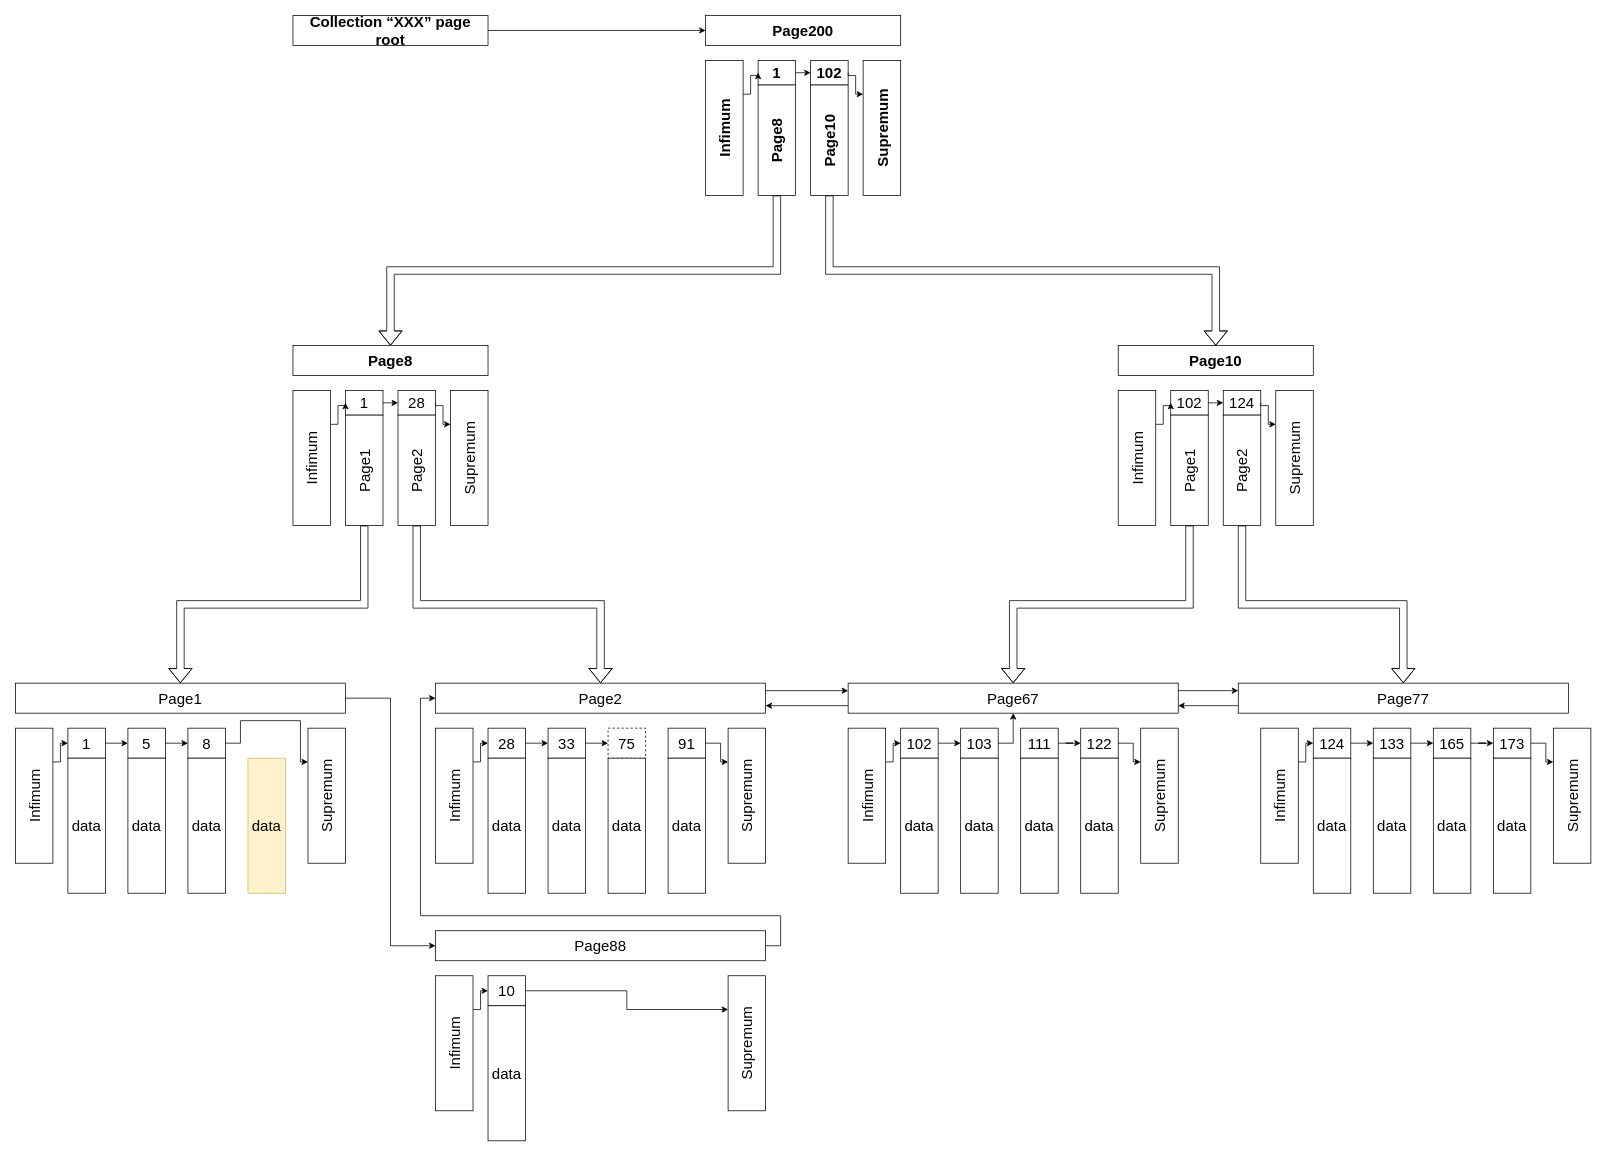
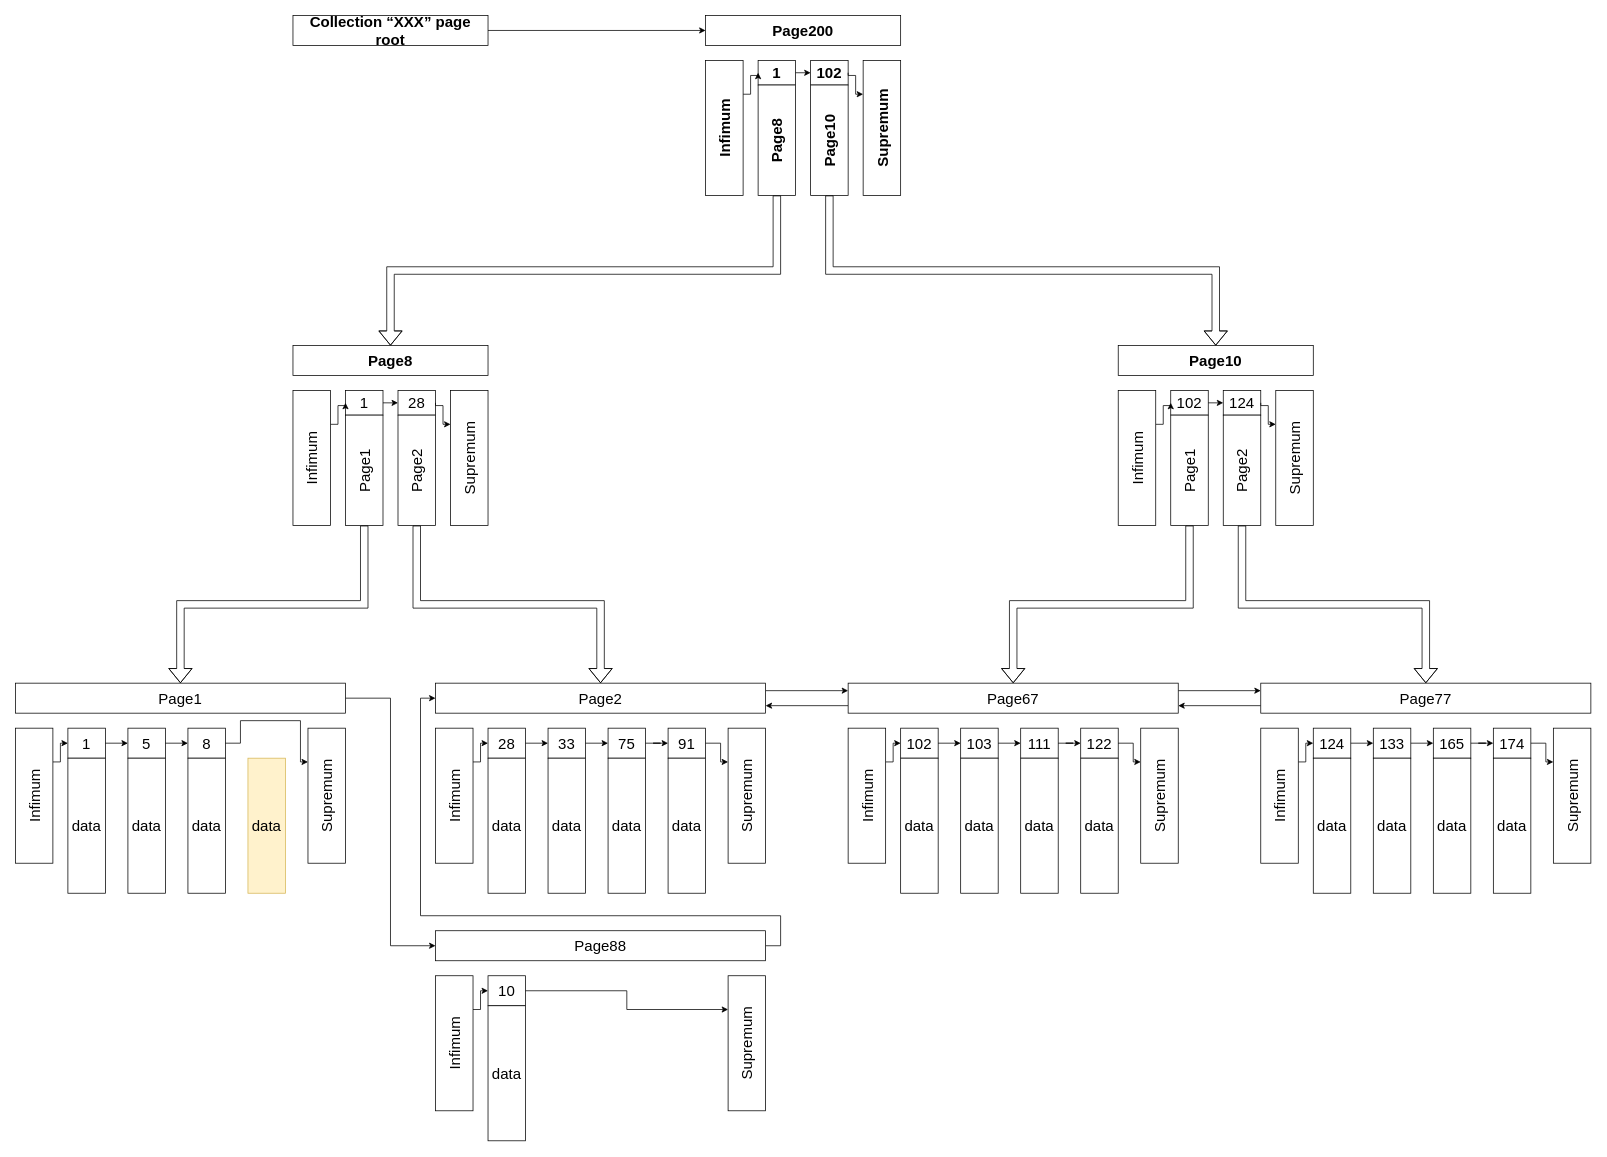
node "Page77": moved (1403, 698) -> (1425, 698)
edge "103" -> "Page67": now "103" -> "111"
node "75": style dashed -> solid
edge "75" -> "91": added
node "173": label "173" -> "174"
